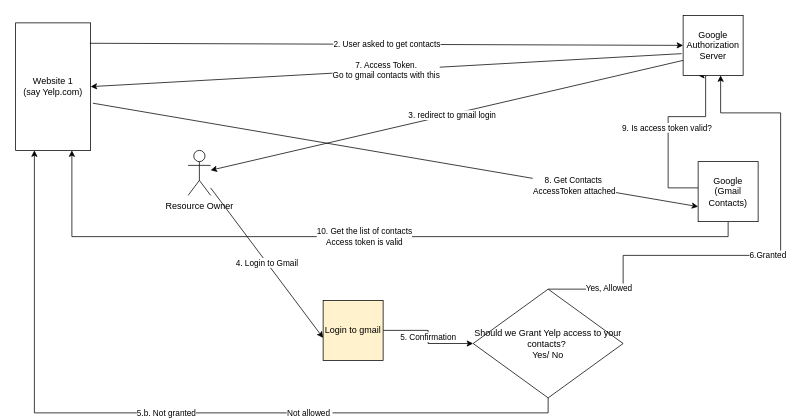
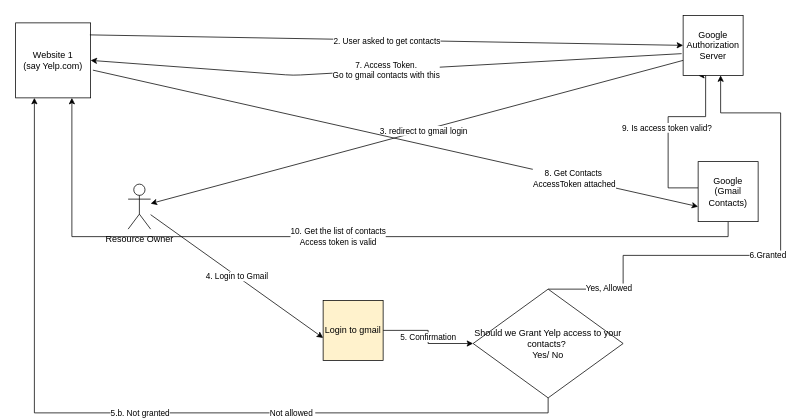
node "Website 1 (say Yelp.com)": size 75x128 -> 75x75
node "Resource Owner": moved (199, 173) -> (139, 207)
